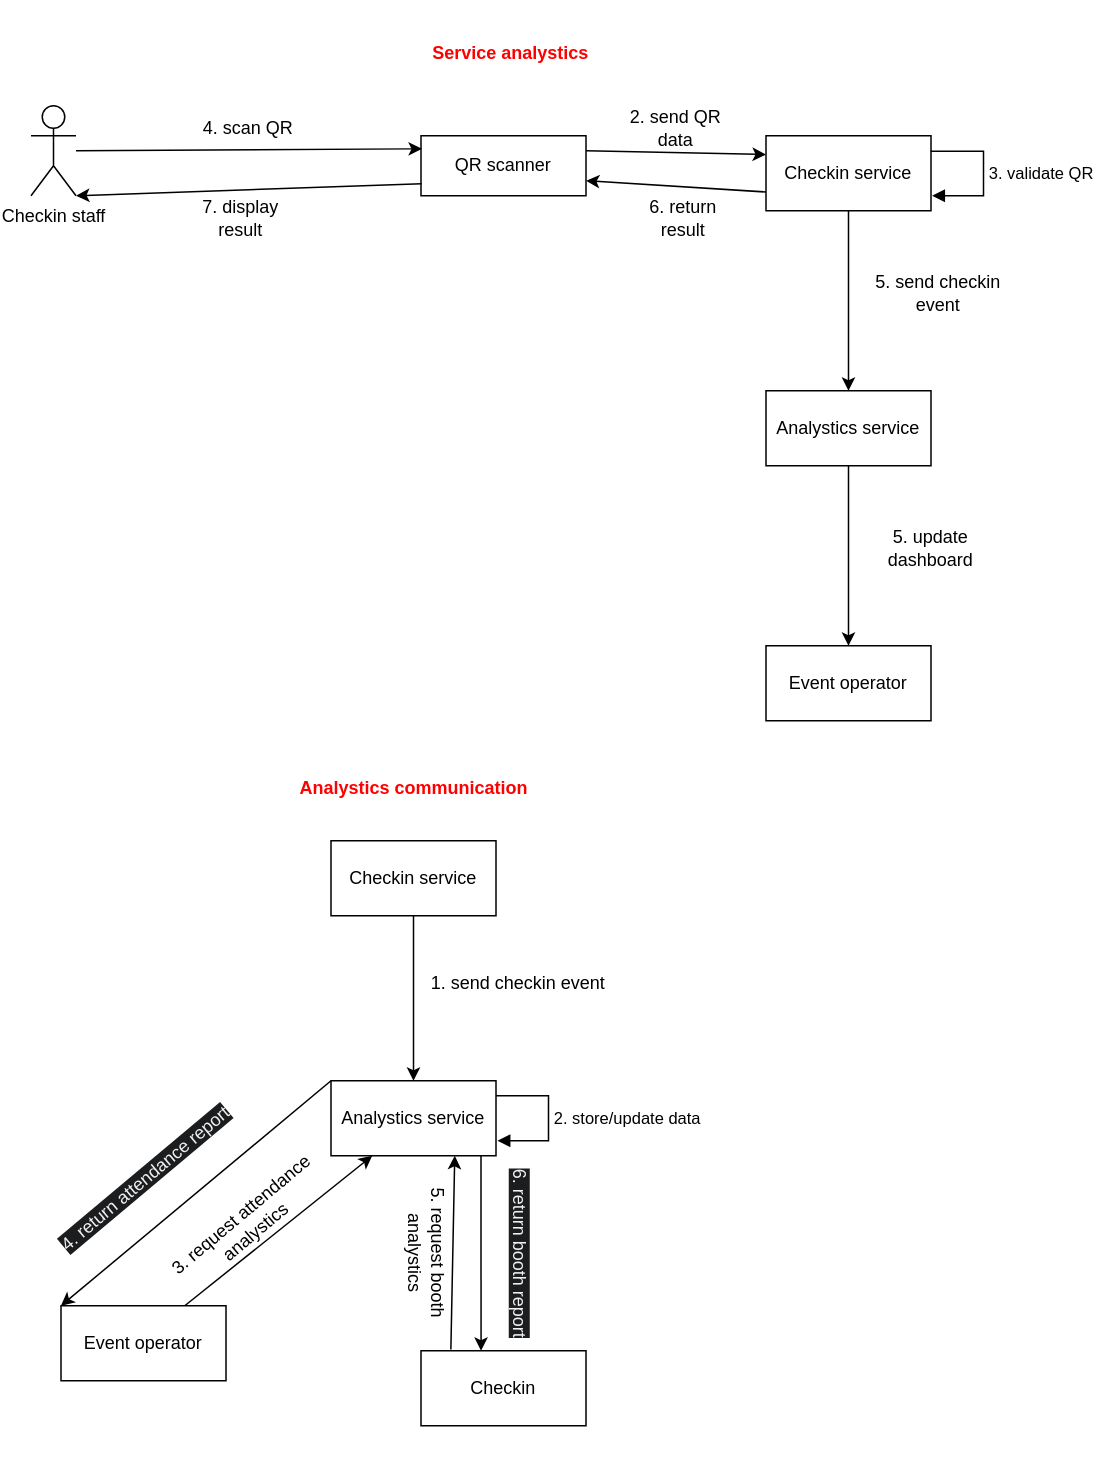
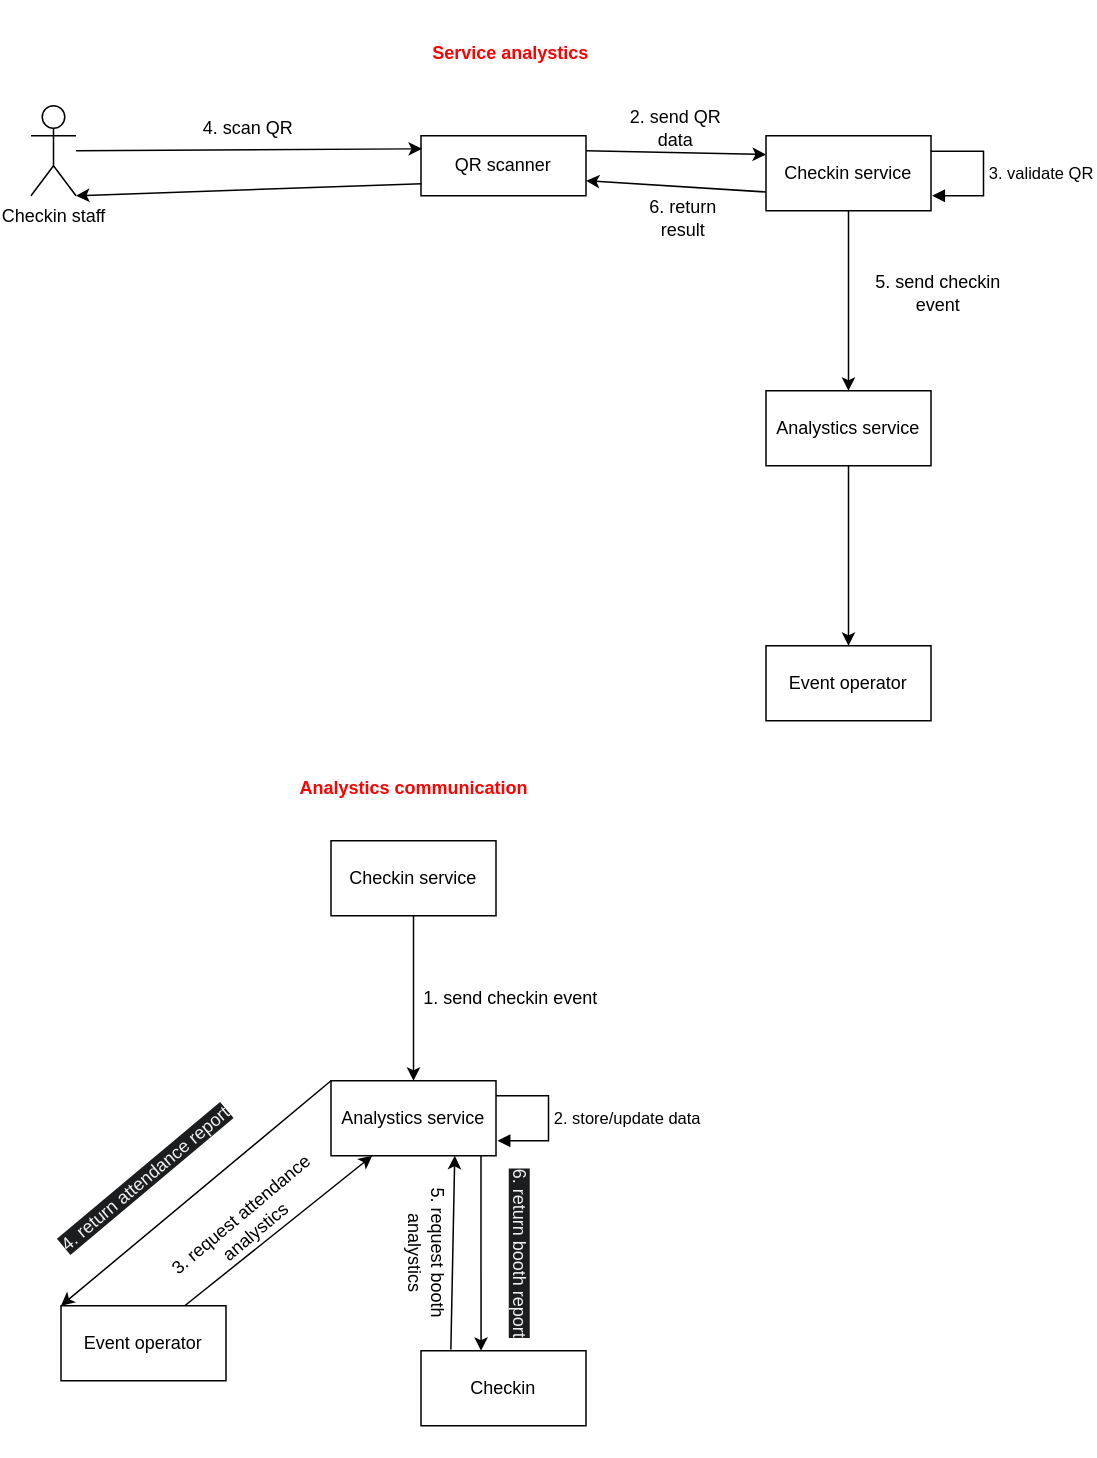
node "7. display result": removed
node "5. update dashboard": removed
node "1. send checkin event": moved (518, 983) -> (511, 998)
